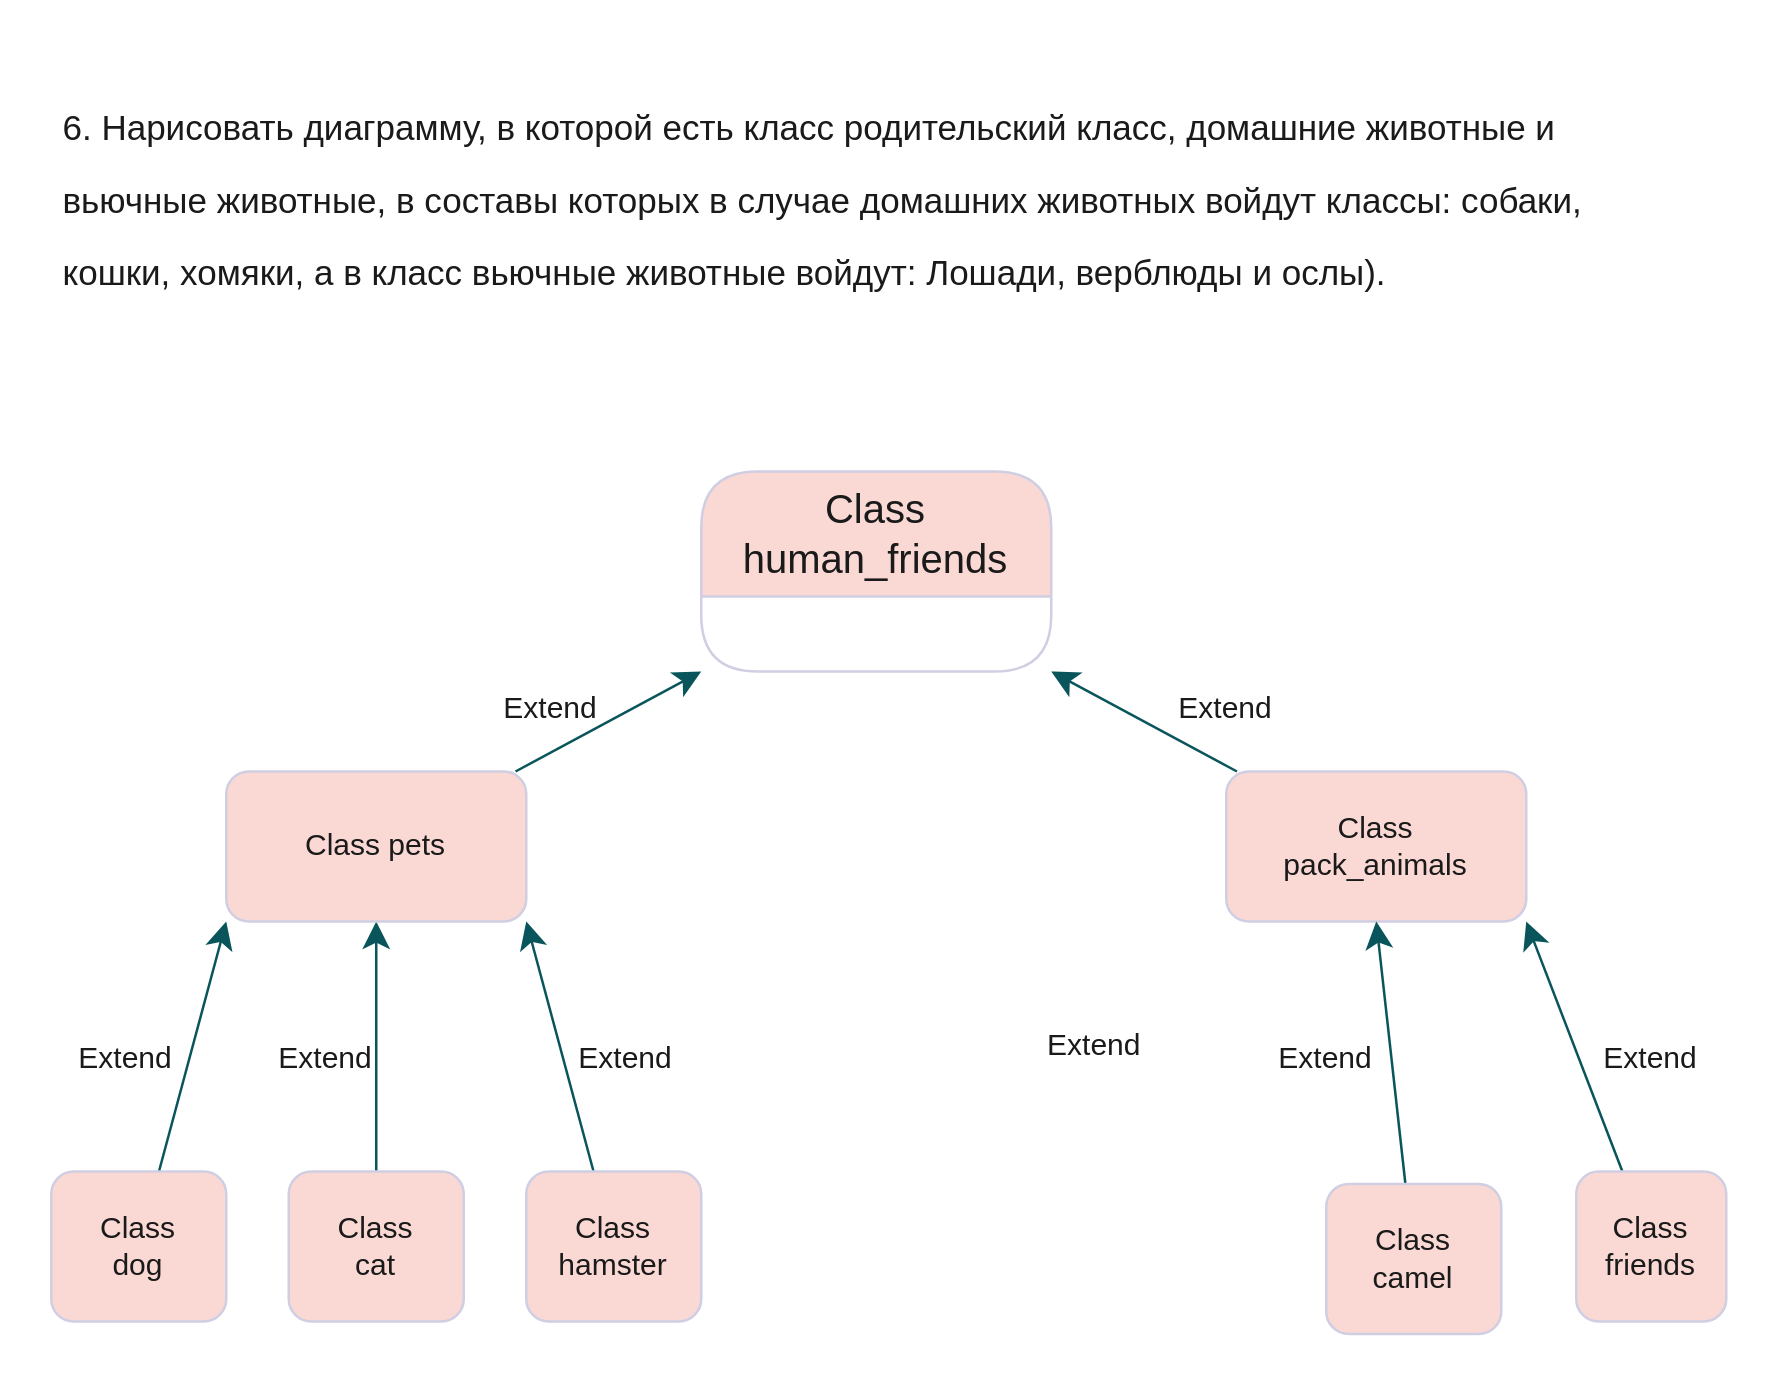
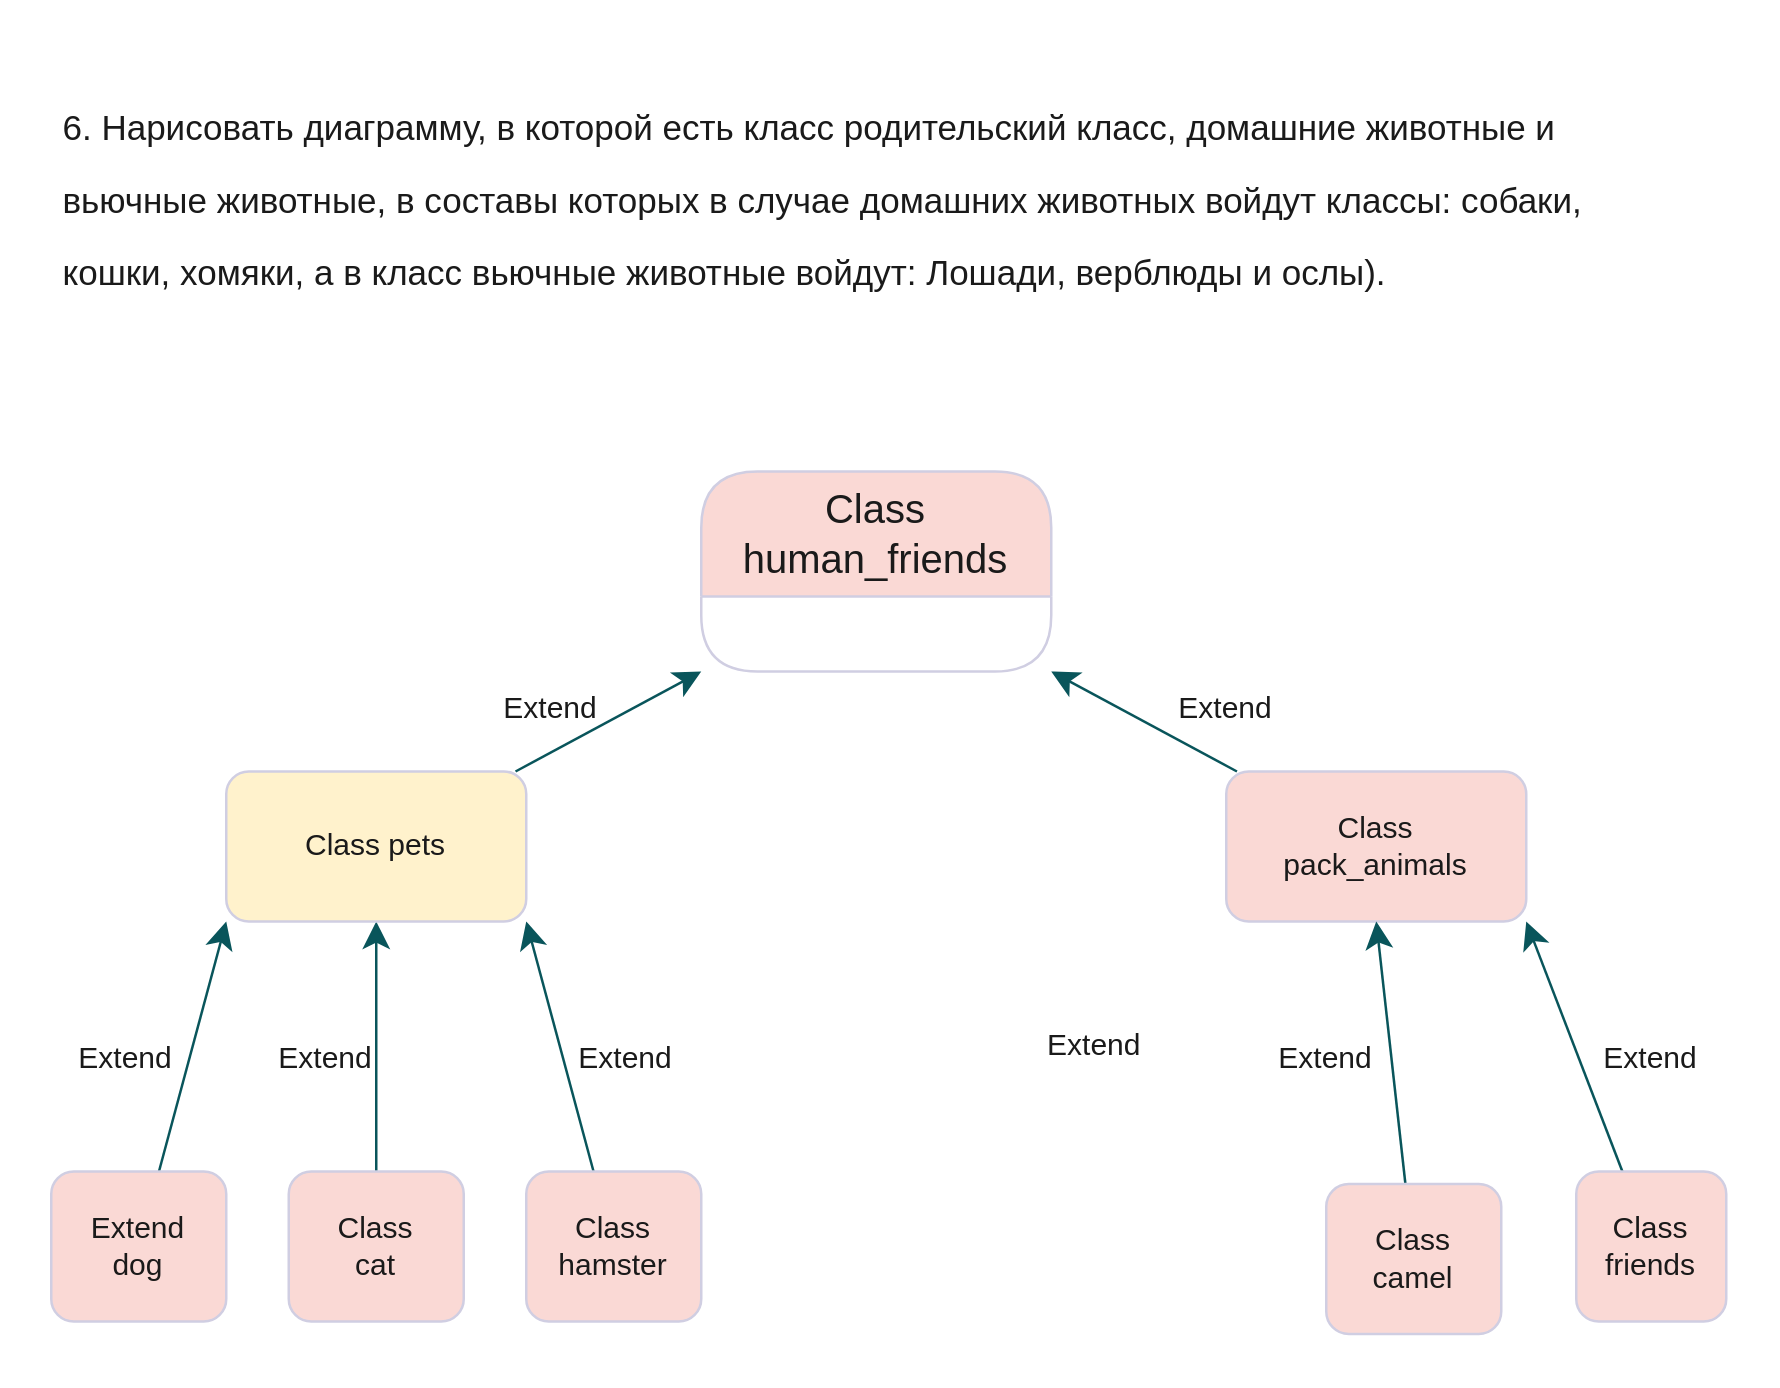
node "Class pets": fillcolor #fad9d5 -> #fff2cc
node "Class dog": label "Class dog" -> "Extend dog"
